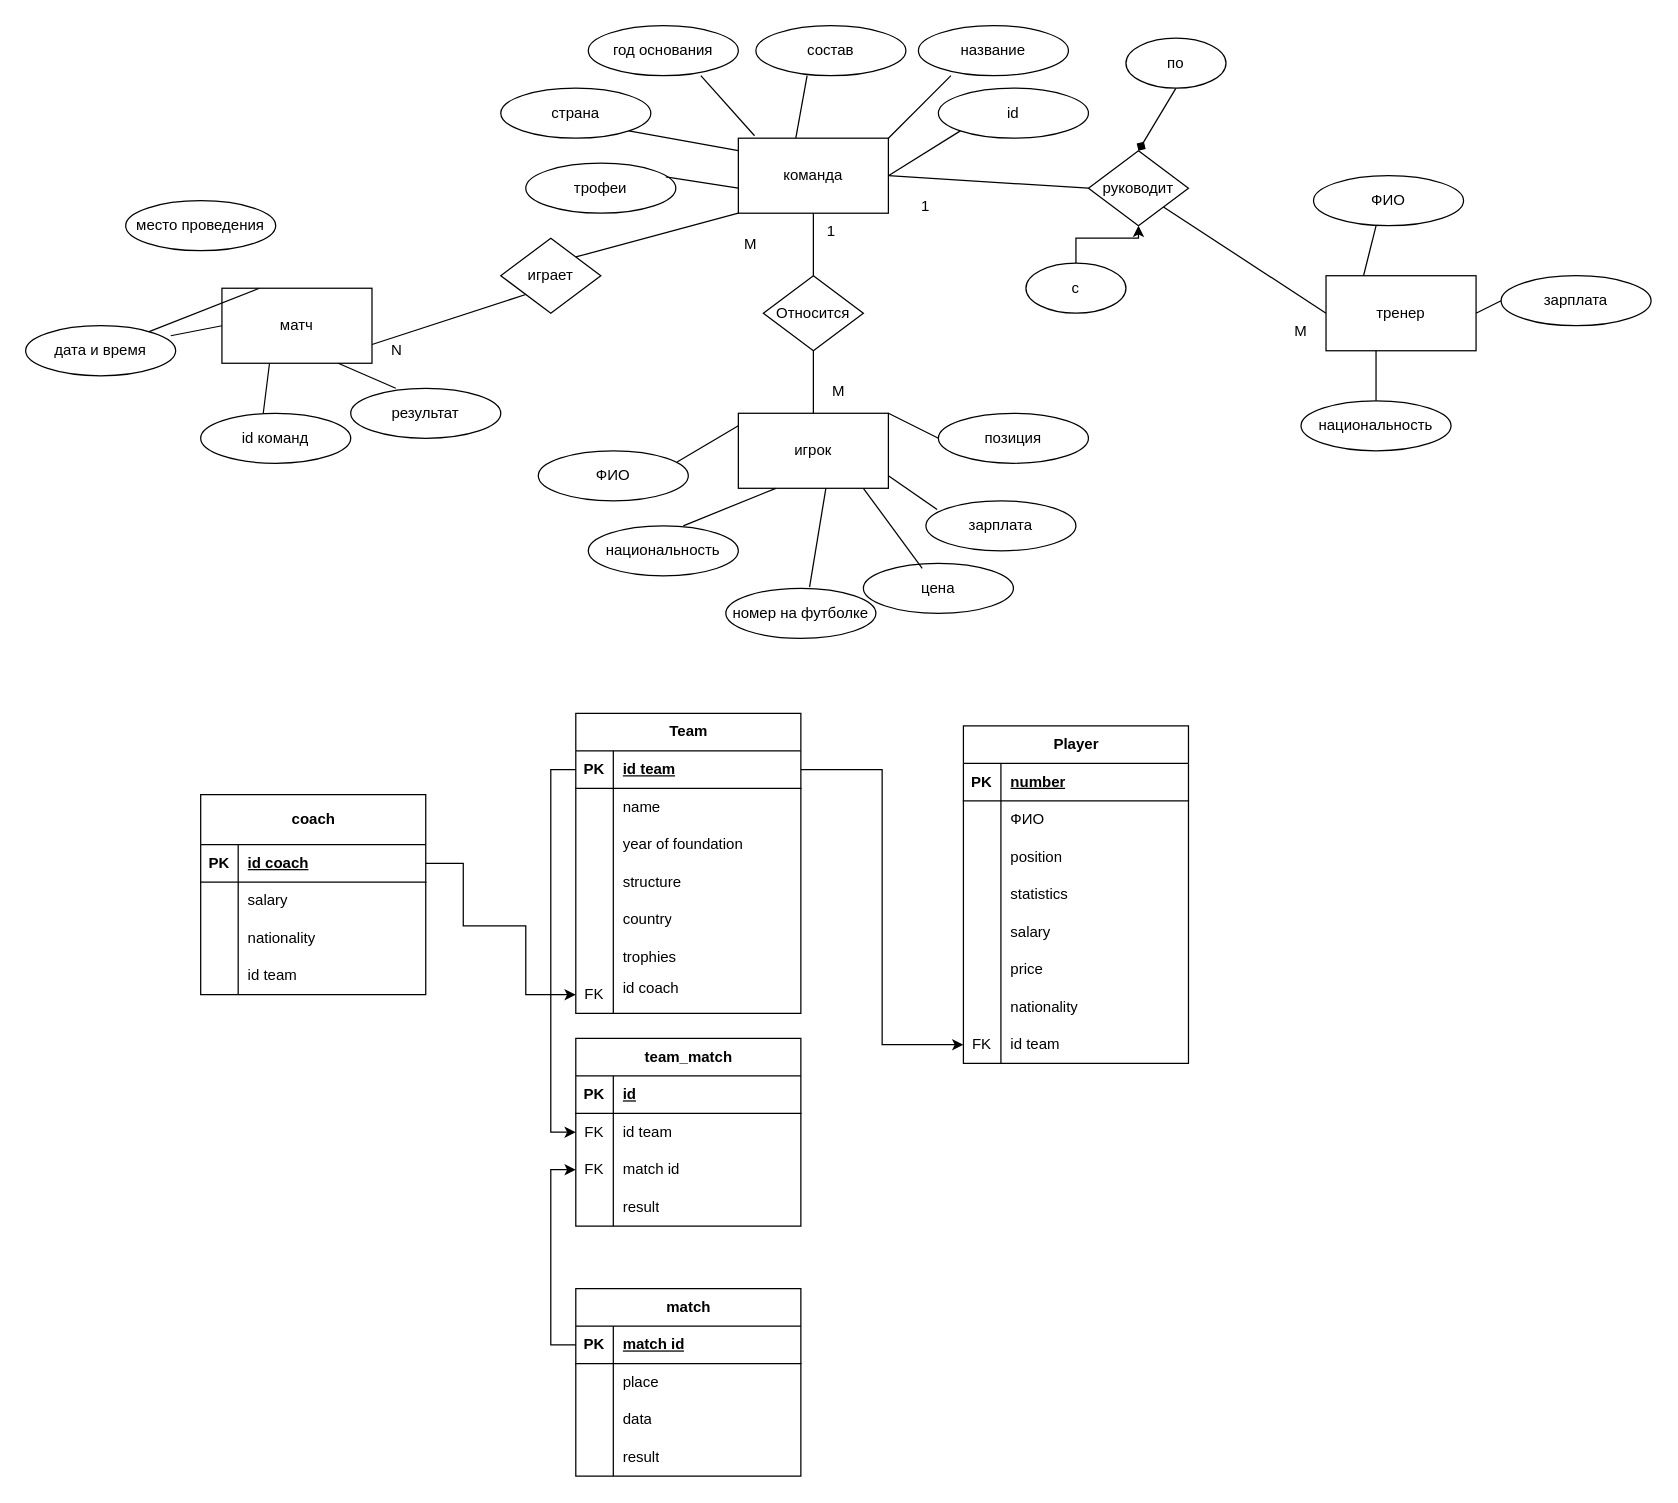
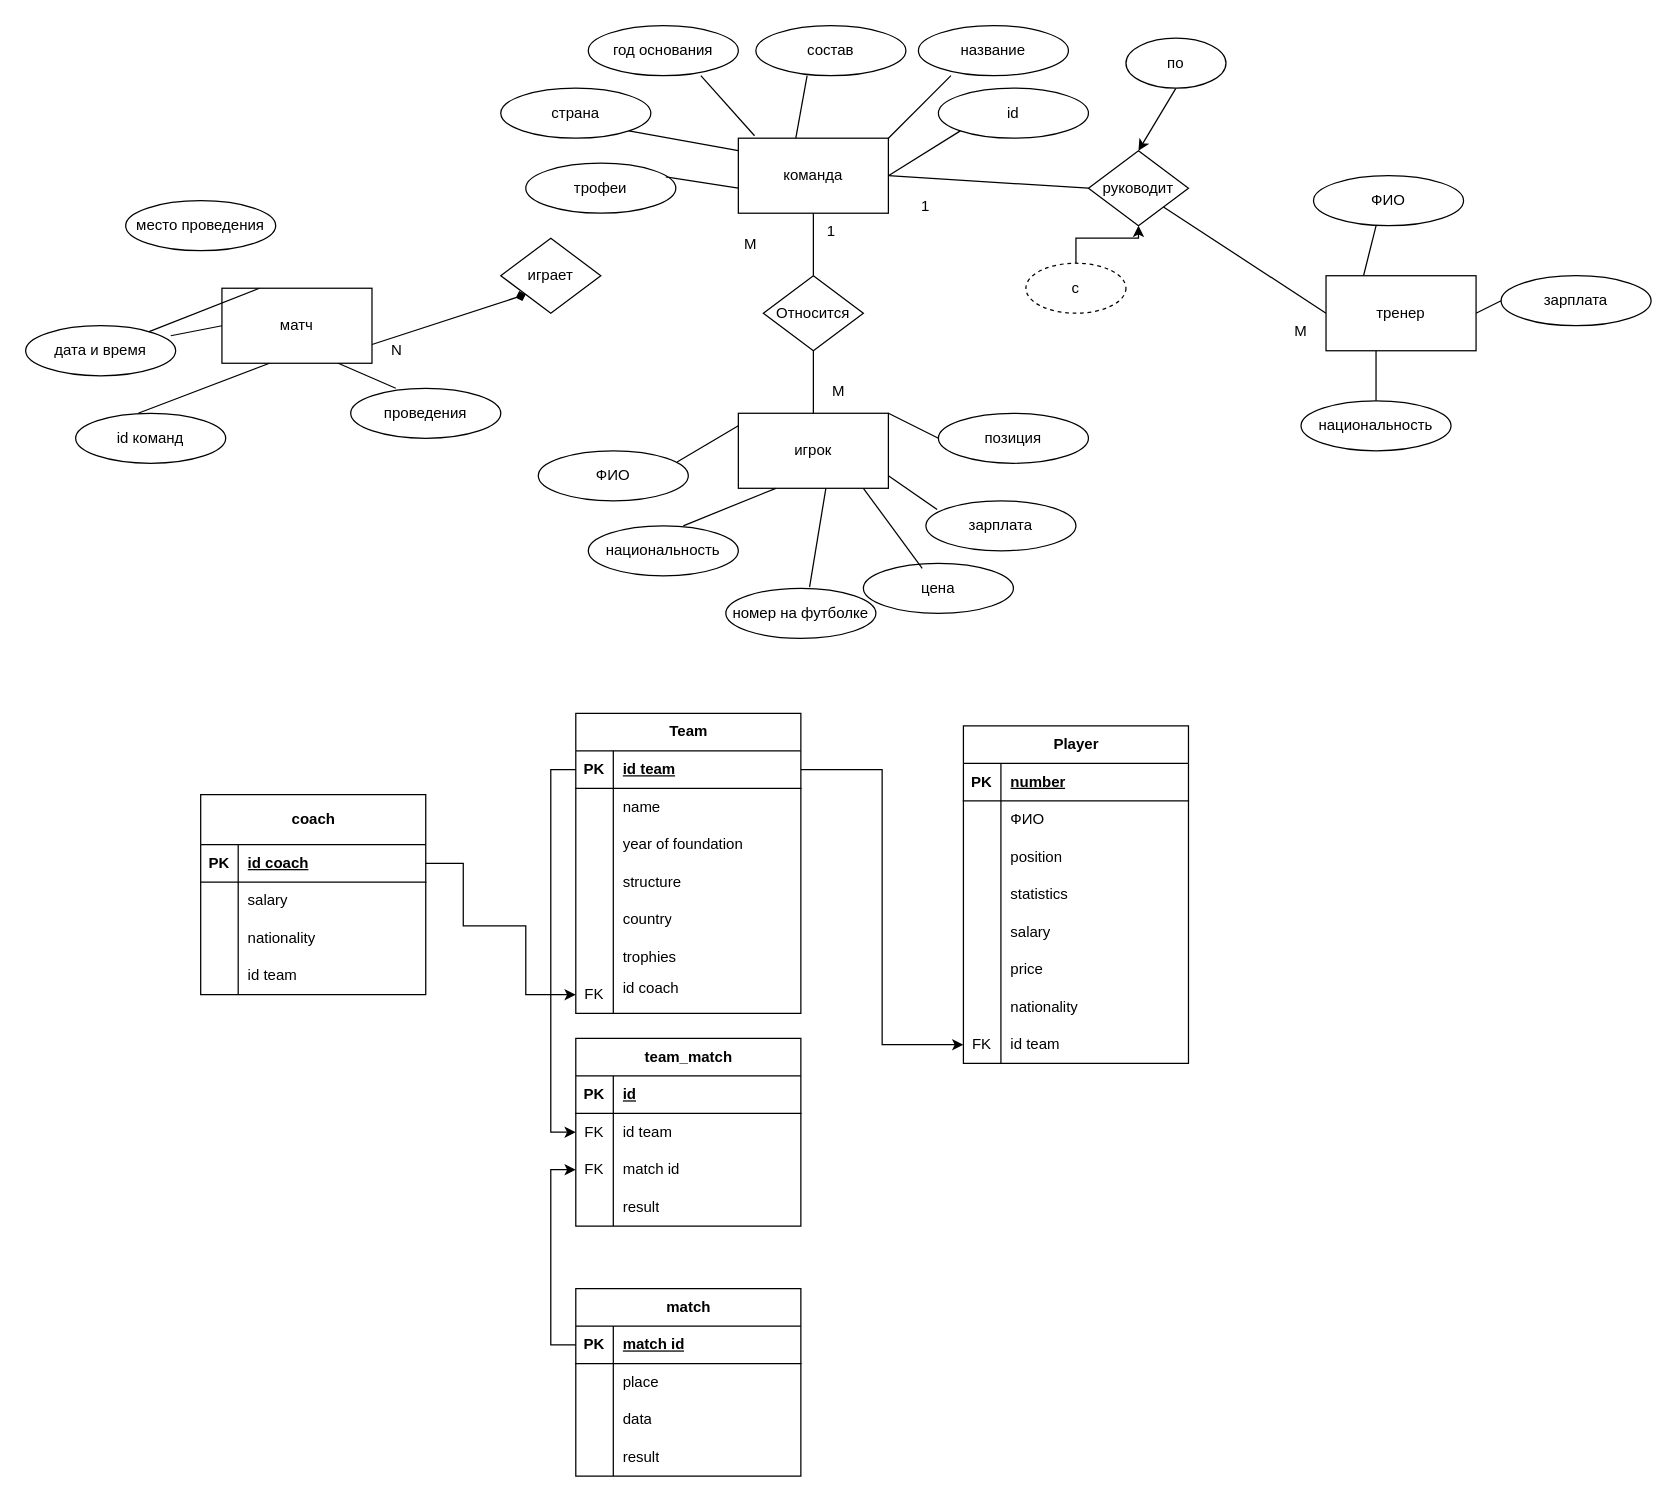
edge "по" -> "руководит": arrowhead diamond -> classic
edge "команда" -- "играет": removed
node "с": style solid -> dashed
edge "играет" -- "матч": arrowhead none -> diamond
node "результат": label "результат" -> "проведения"
node "id команд": moved (276, 438) -> (151, 438)
